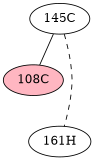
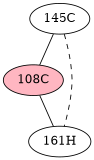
edge "108C" -- "161H": added
